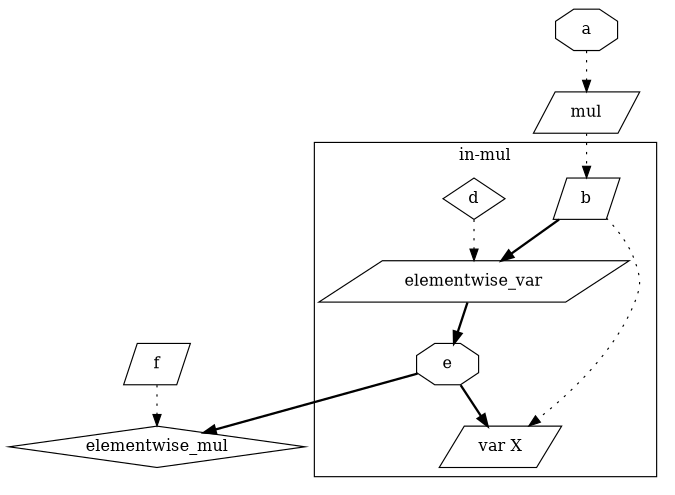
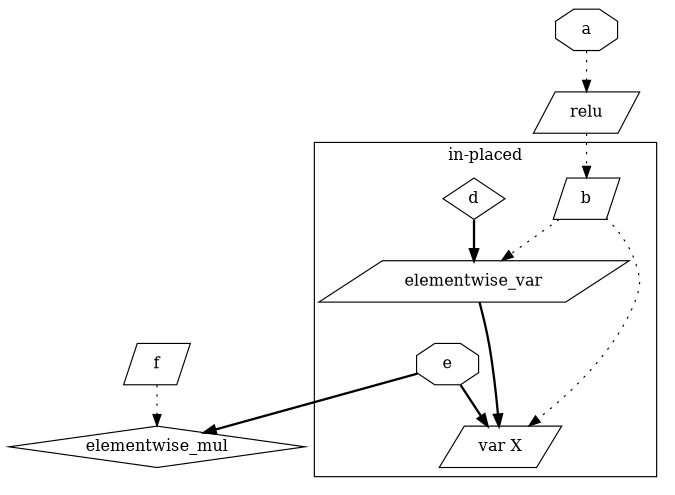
node "mul": label "mul" -> "relu"
cluster "in-mul": label "in-mul" -> "in-placed"
edge "d" -> "elementwise_var": style dotted -> bold
edge "b" -> "elementwise_var": style bold -> dotted
edge "elementwise_var" -> "e": now "elementwise_var" -> "var X"
